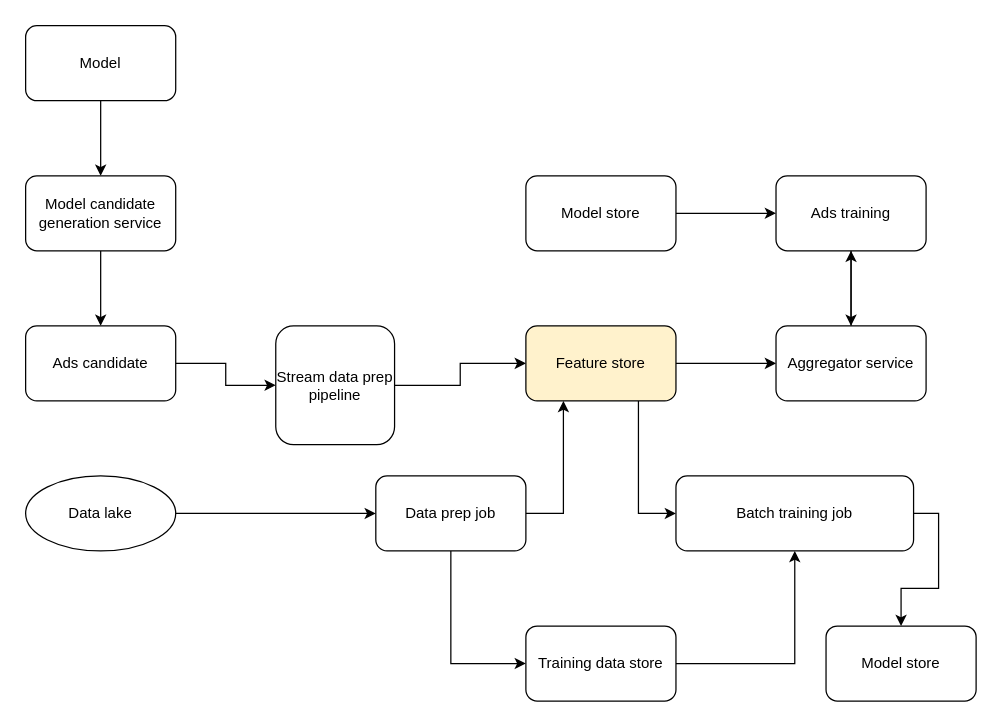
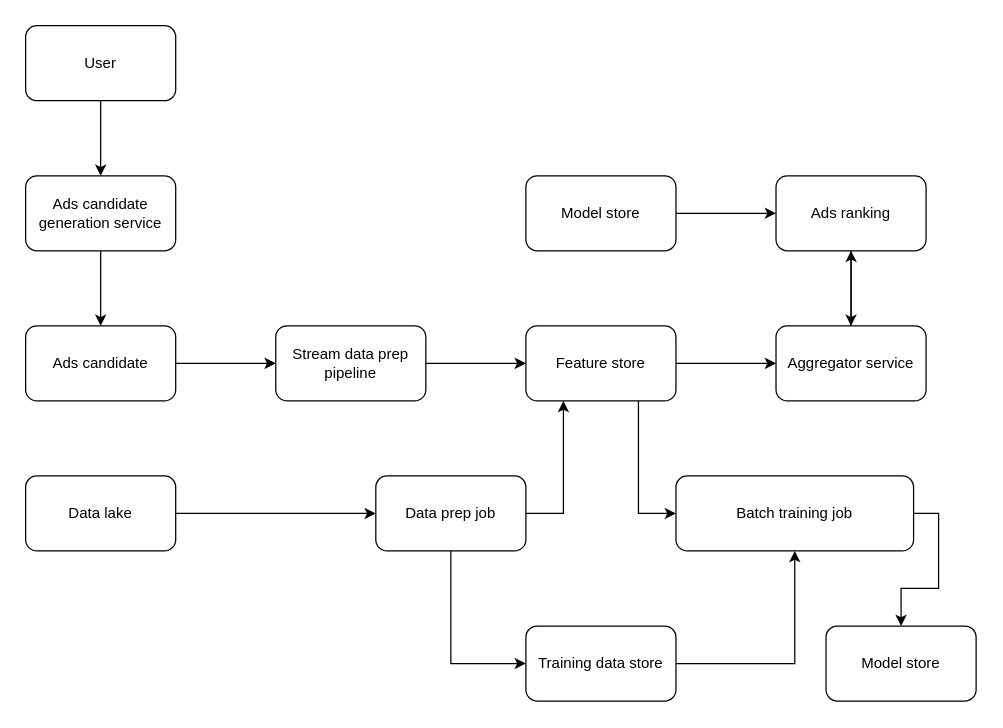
node "Model": label "Model" -> "User"
node "Model candidate generation service": label "Model candidate generation service" -> "Ads candidate generation service"
node "Ads training": label "Ads training" -> "Ads ranking"
node "Feature store": fillcolor #fff2cc -> #ffffff
node "Stream data prep pipeline": size 119x119 -> 150x75
node "Data lake": shape ellipse -> rounded rectangle
